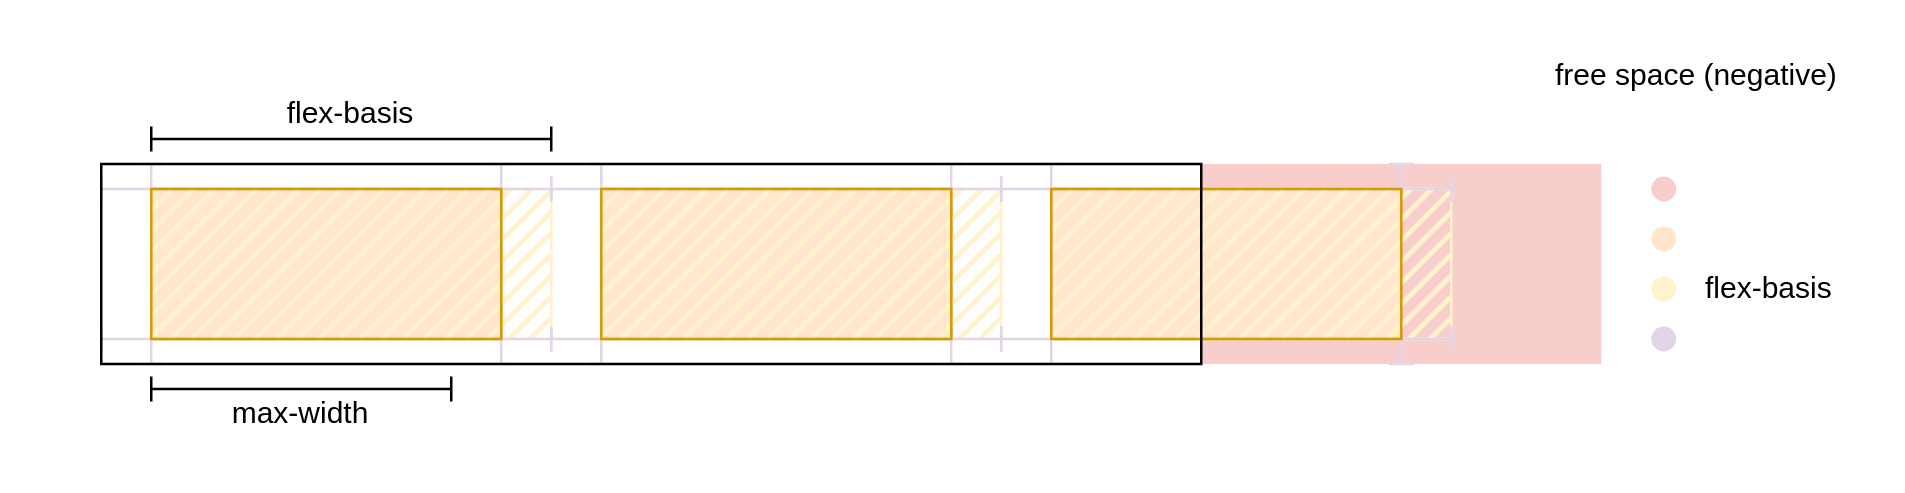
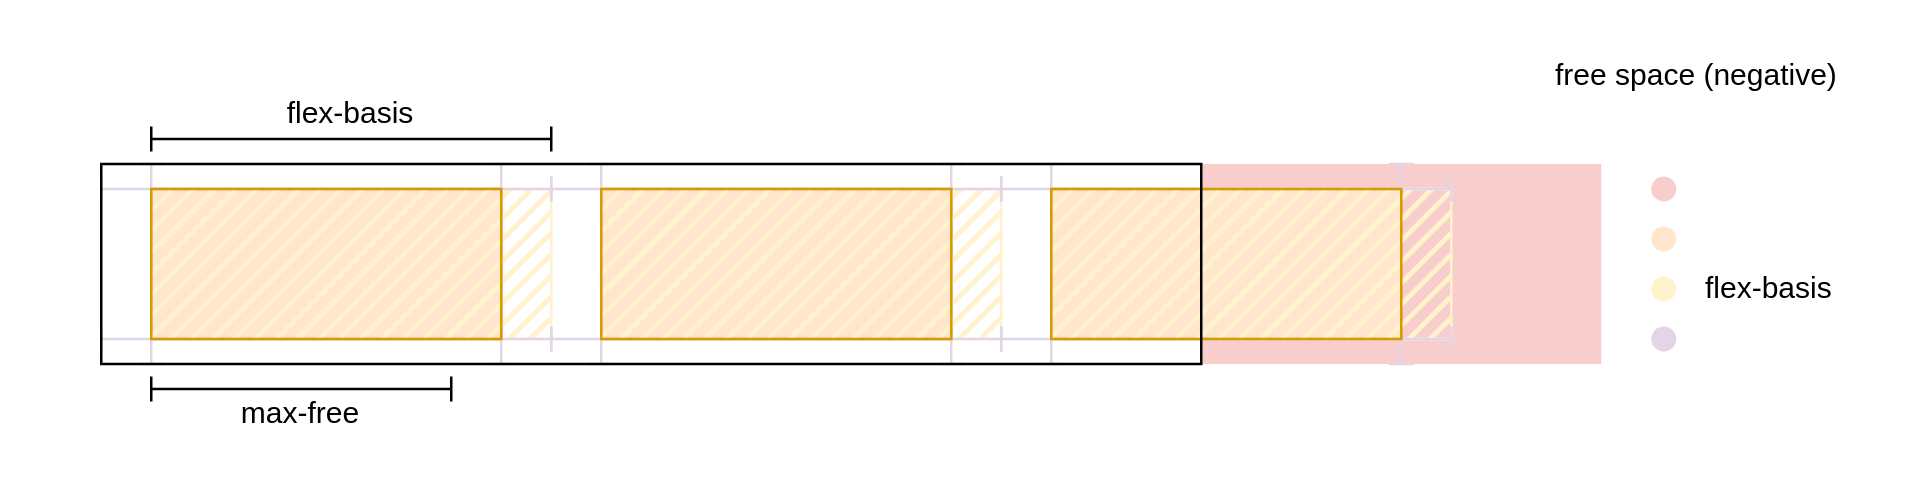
node "max-width": label "max-width" -> "max-free"
